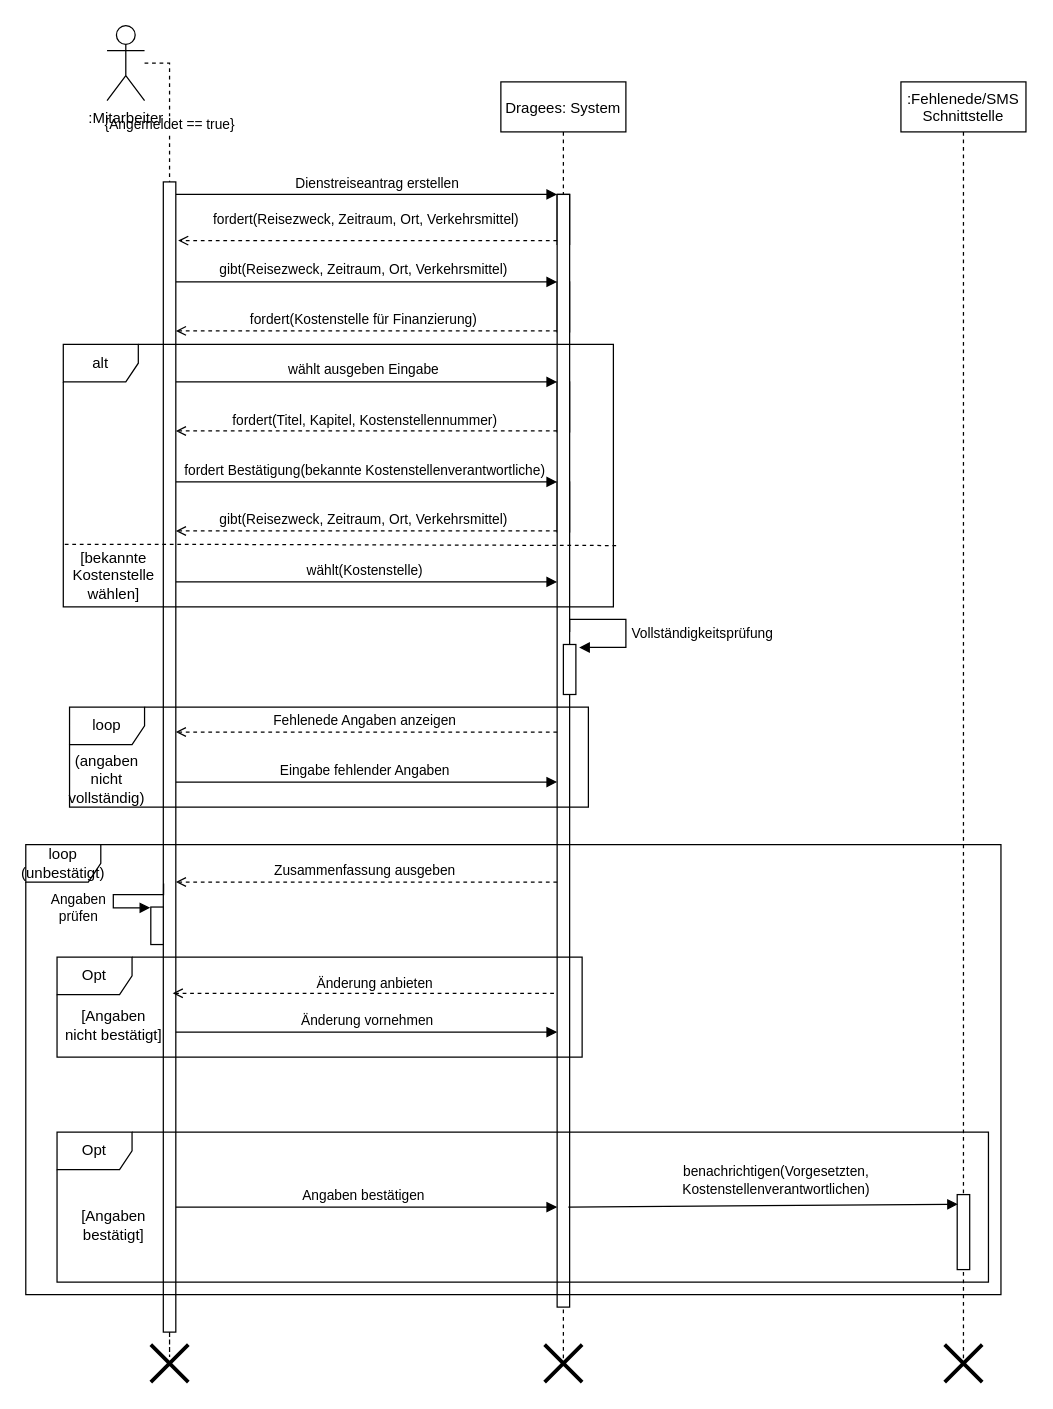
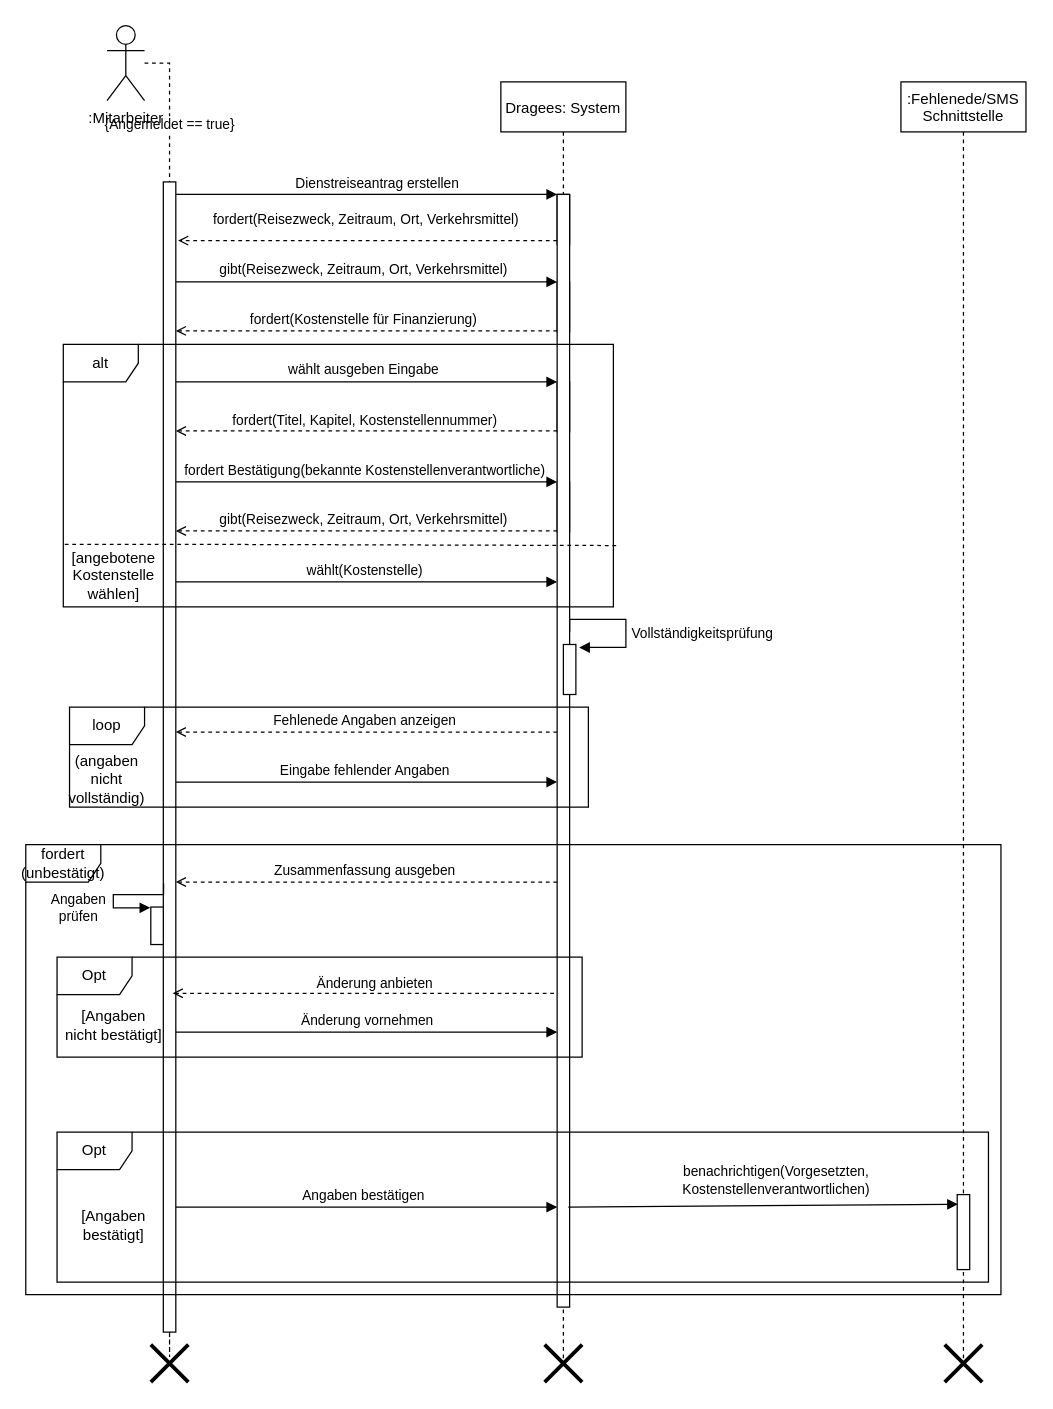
node "[bekannte Kostenstelle wählen]": label "[bekannte Kostenstelle wählen]" -> "[angebotene Kostenstelle wählen]"
node "loop (unbestätigt)": label "loop (unbestätigt)" -> "fordert (unbestätigt)"
